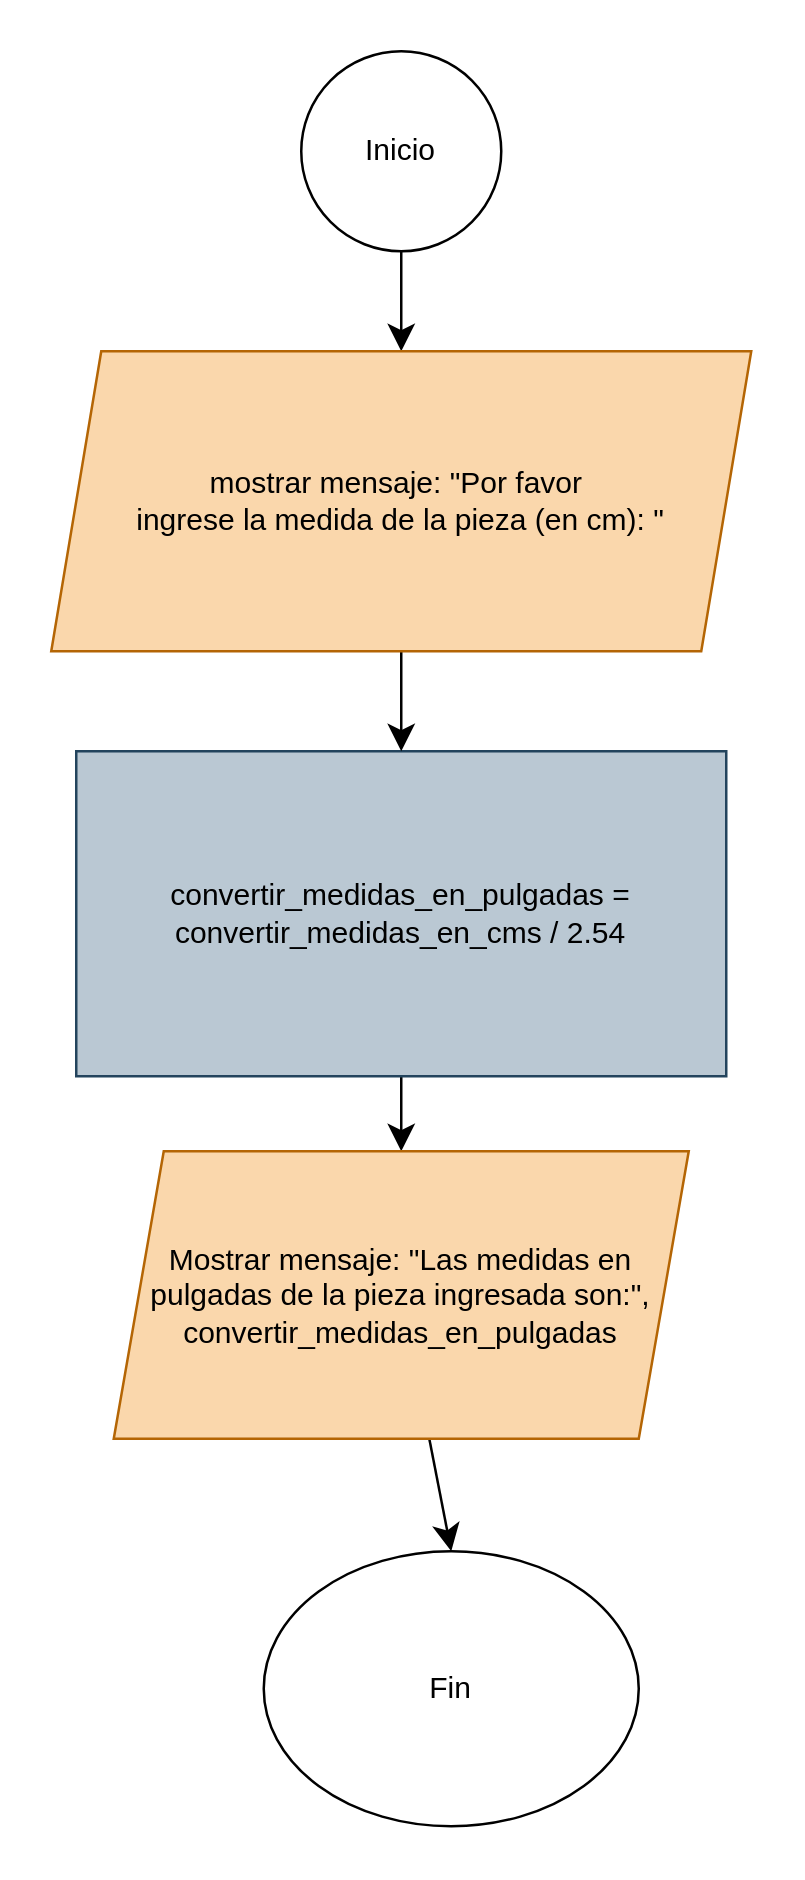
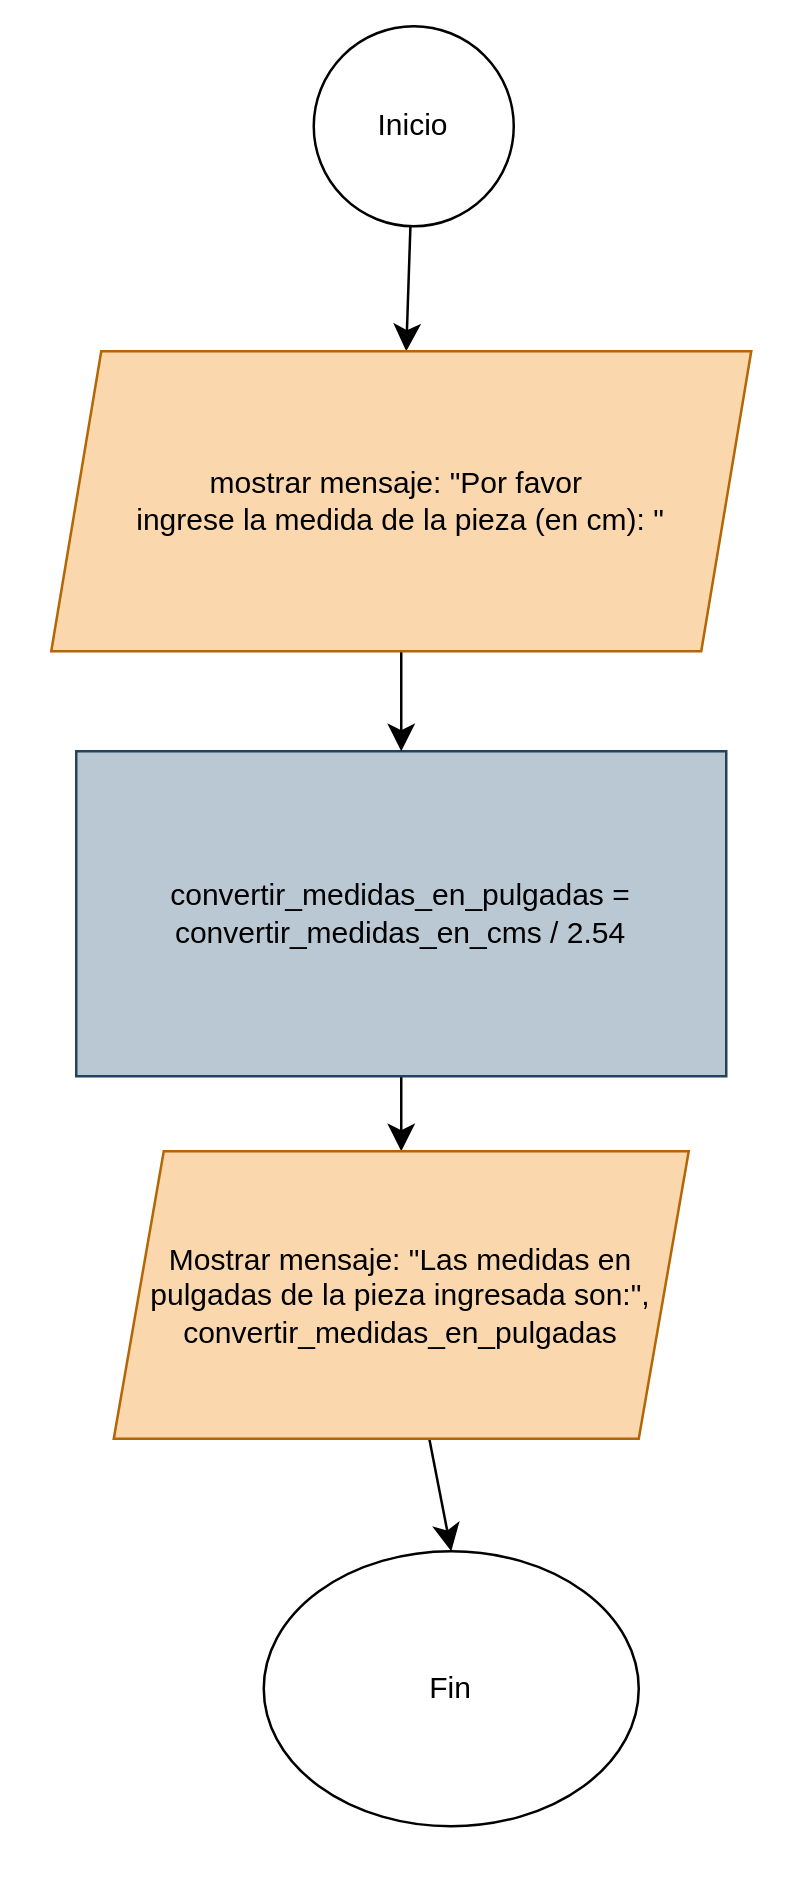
node "Inicio": moved (401, 151) -> (414, 126)
